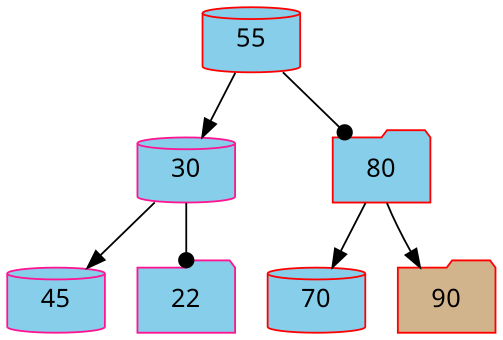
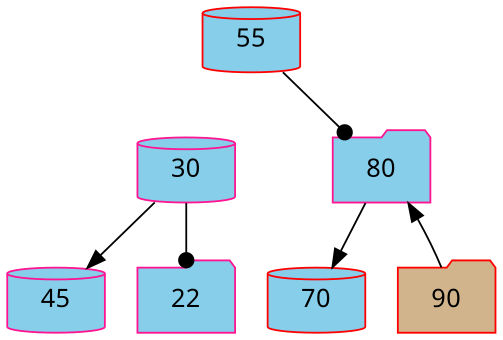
edge "55" -> "30": removed
node "80": color red -> deeppink
edge "80" -> "90": reversed
